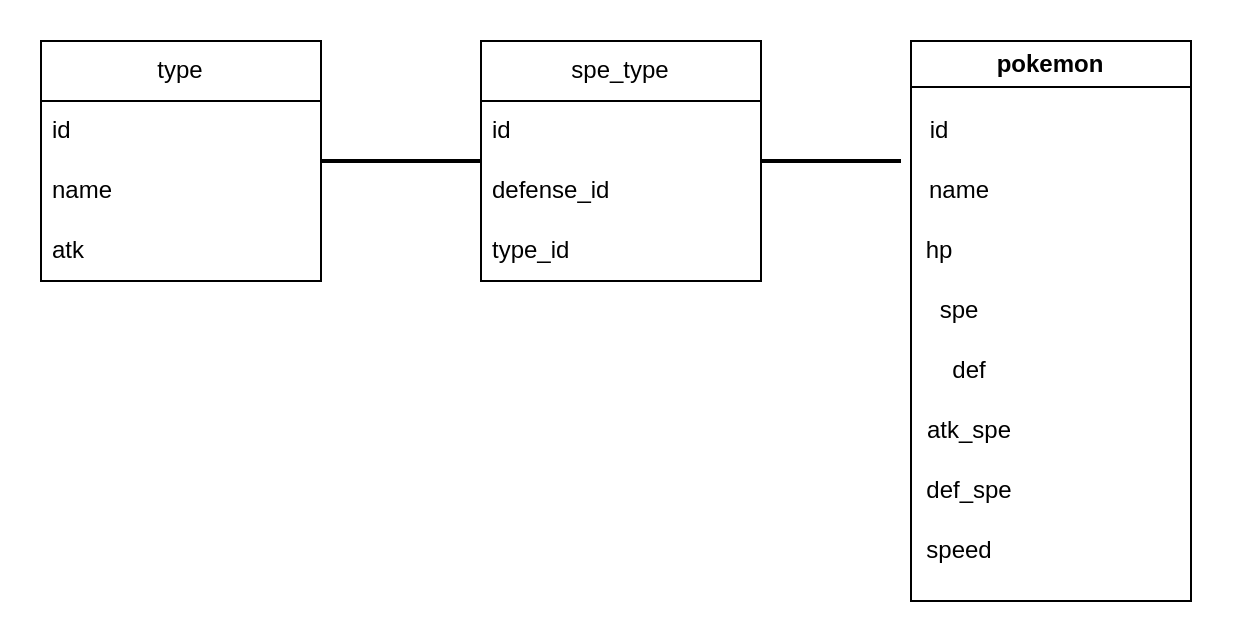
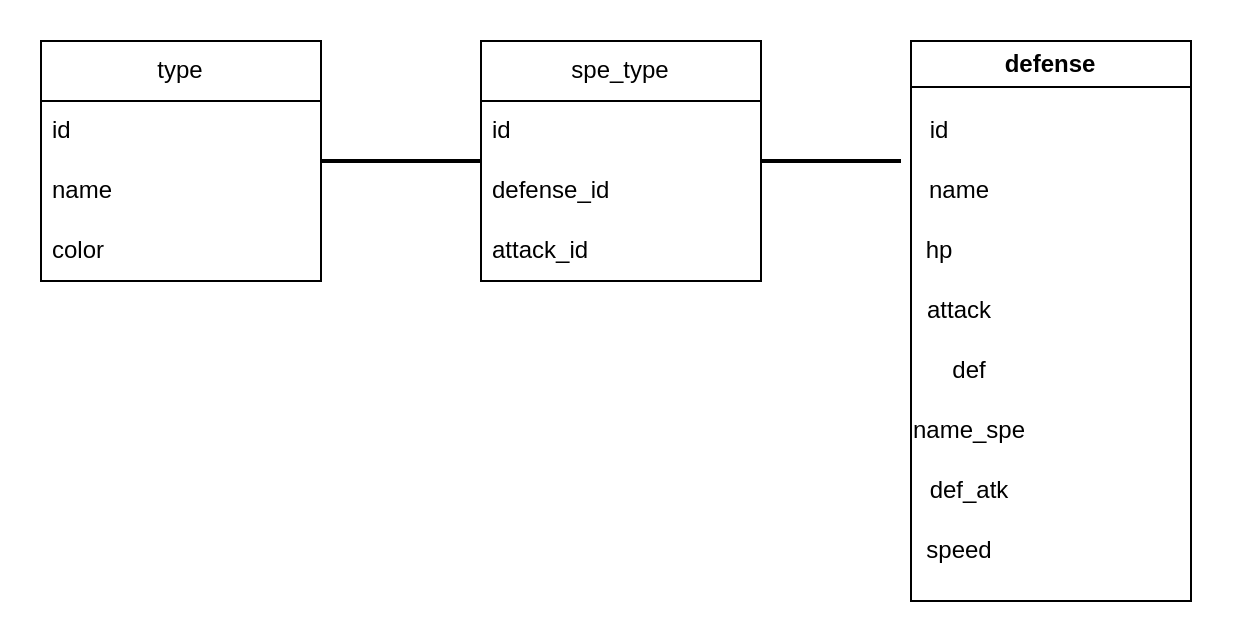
node "pokemon": label "pokemon" -> "defense"
node "atk": label "atk" -> "color"
node "type_id": label "type_id" -> "attack_id"
node "spe": label "spe" -> "attack"
node "atk_spe": label "atk_spe" -> "name_spe"
node "def_spe": label "def_spe" -> "def_atk"
